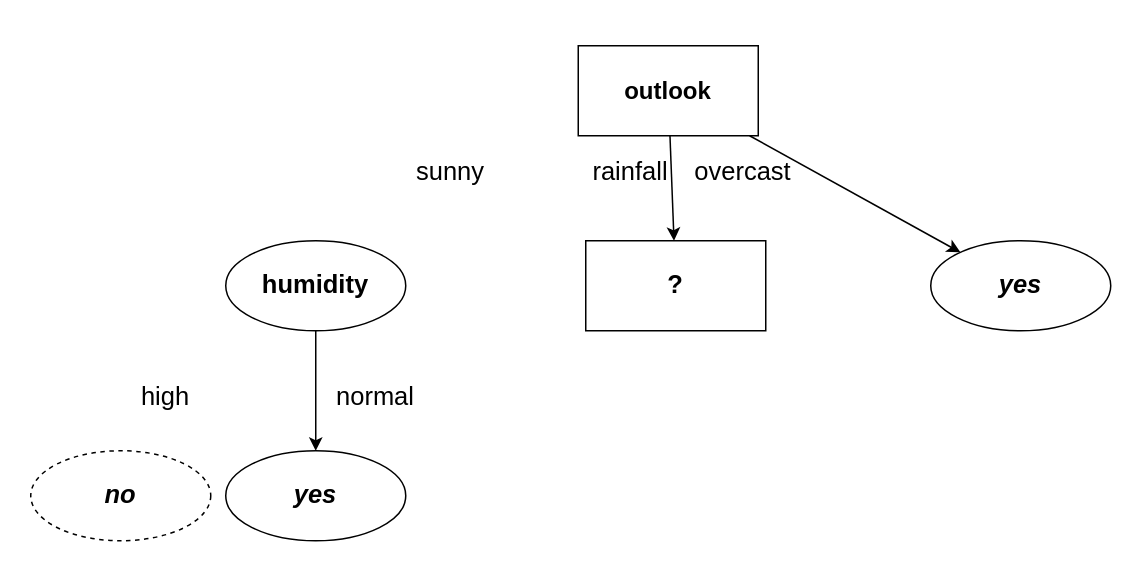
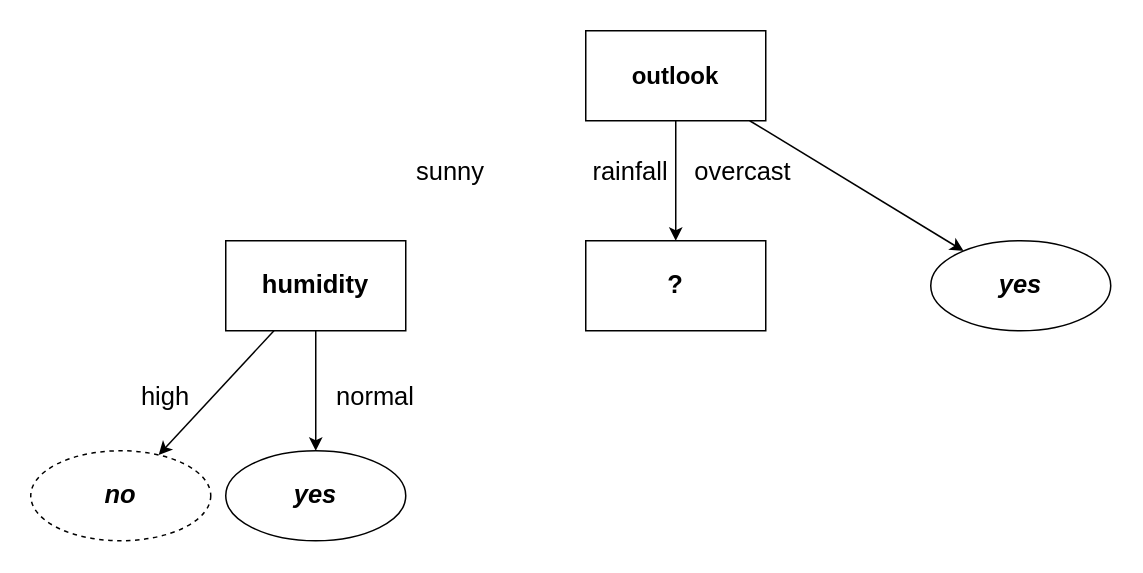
node "outlook": moved (668, 91) -> (676, 76)
node "humidity": shape ellipse -> rectangle
edge "humidity" -> "no": added
